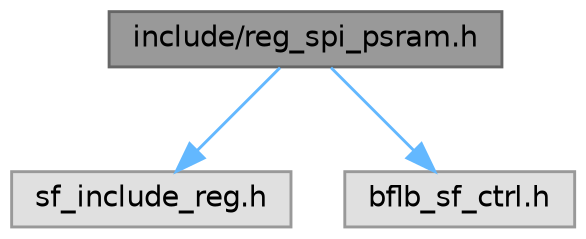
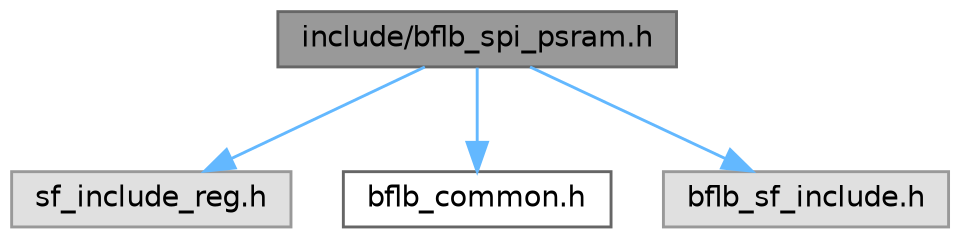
node "include/reg_spi_psram.h": label "include/reg_spi_psram.h" -> "include/bflb_spi_psram.h"
node "bflb_sf_ctrl.h": label "bflb_sf_ctrl.h" -> "bflb_sf_include.h"
node "bflb_common.h": added
